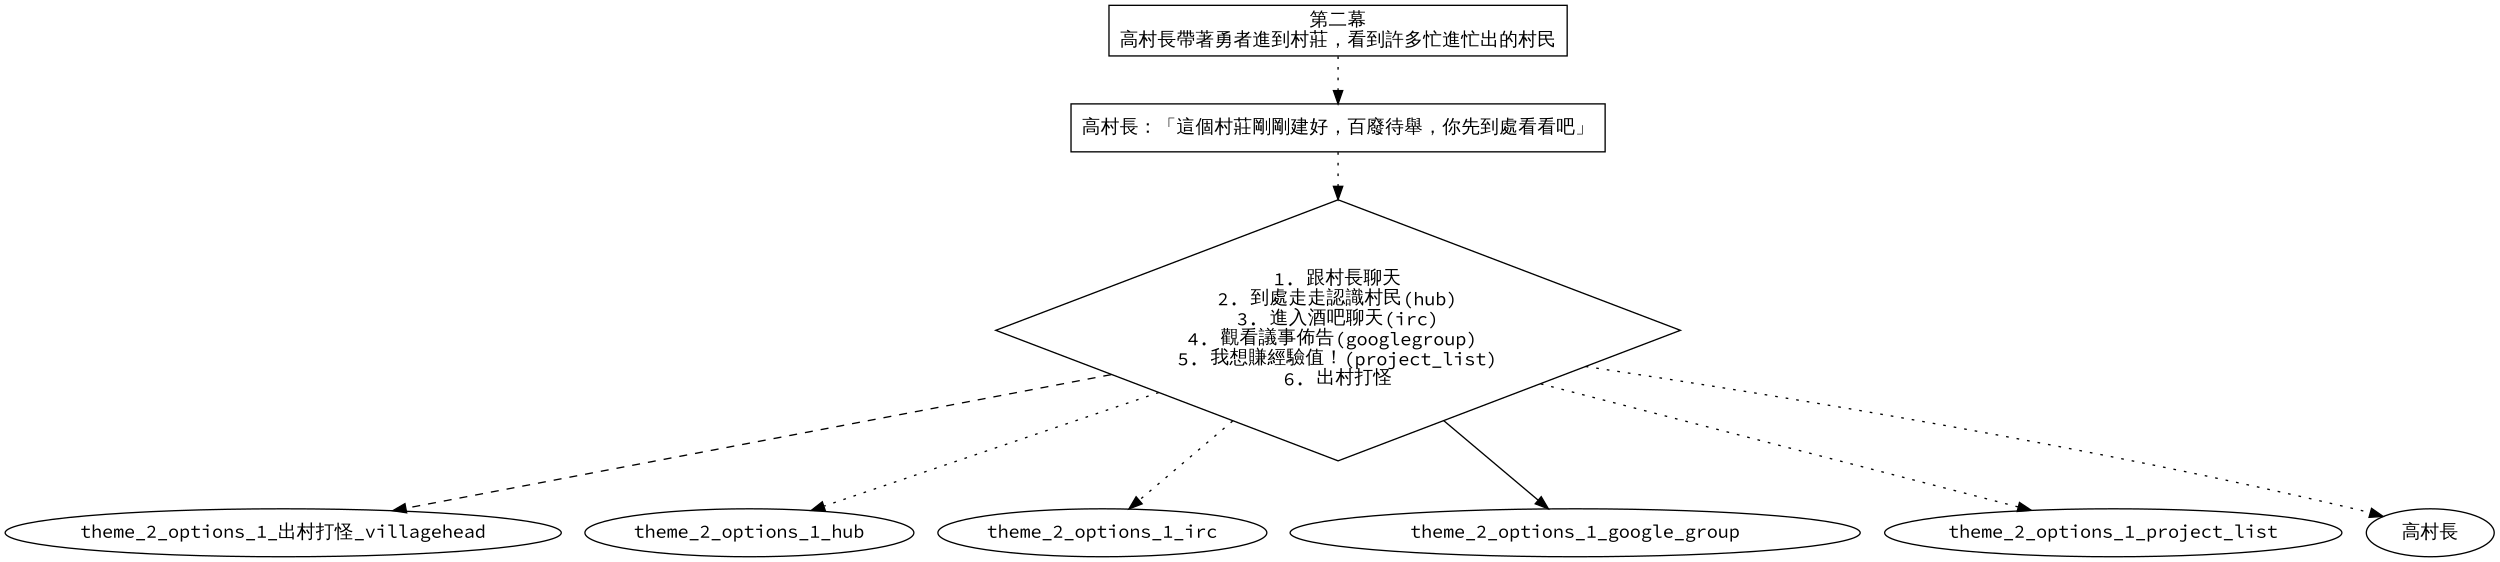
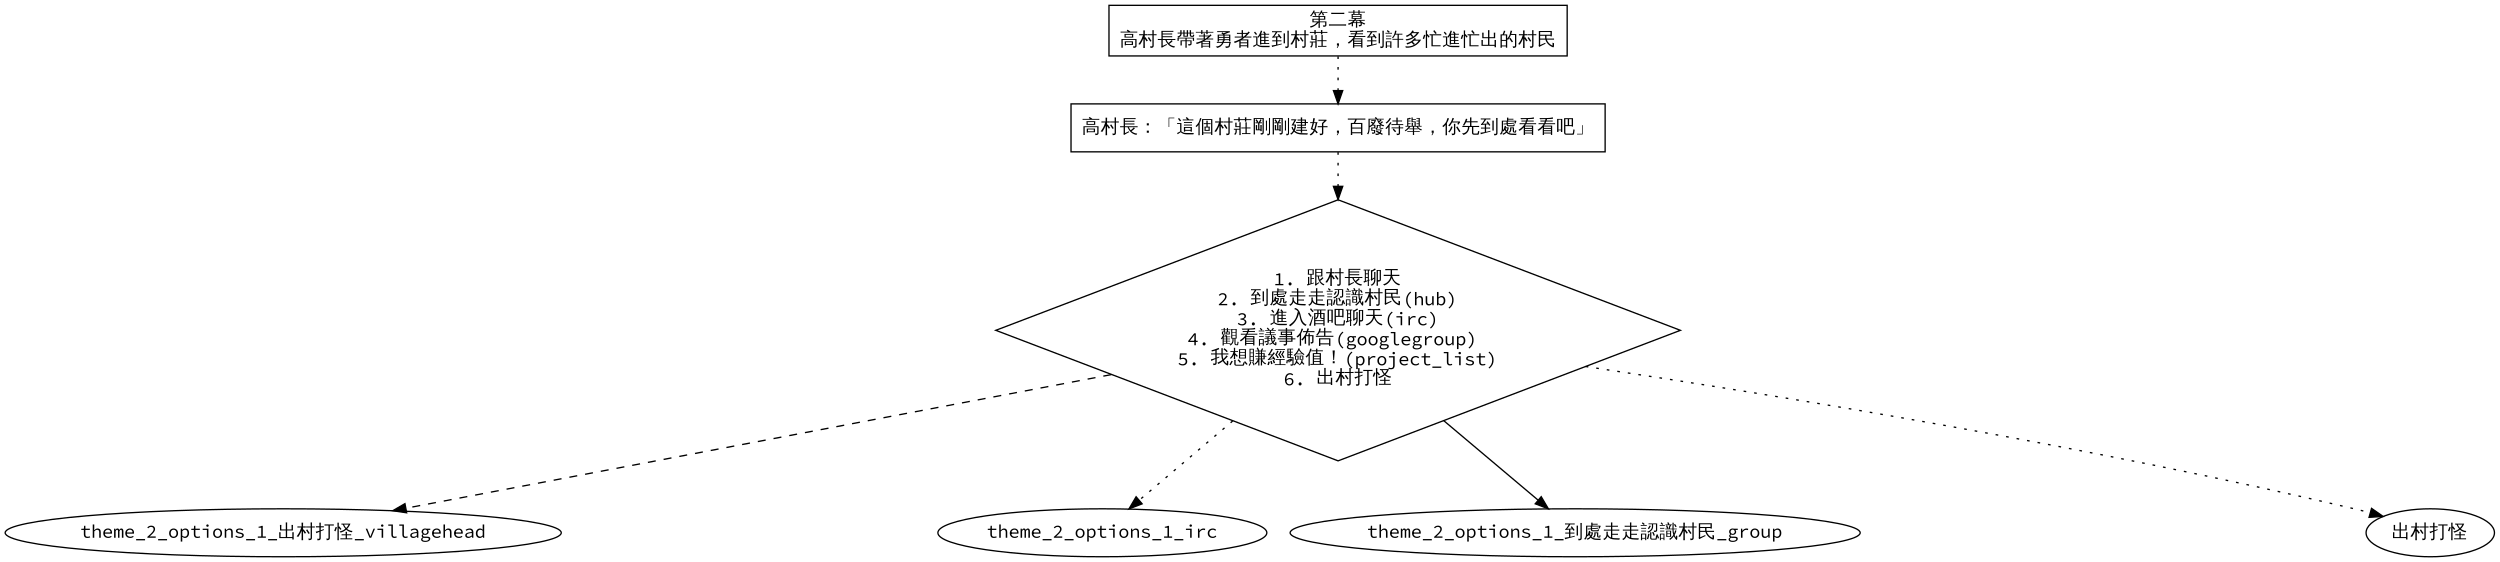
node "theme_2_options_1_hub": removed
node "theme_2_options_1_google_group": label "theme_2_options_1_google_group" -> "theme_2_options_1_到處走走認識村民_group"
node "theme_2_options_1_project_list": removed
node "高村長": label "高村長" -> "出村打怪"
